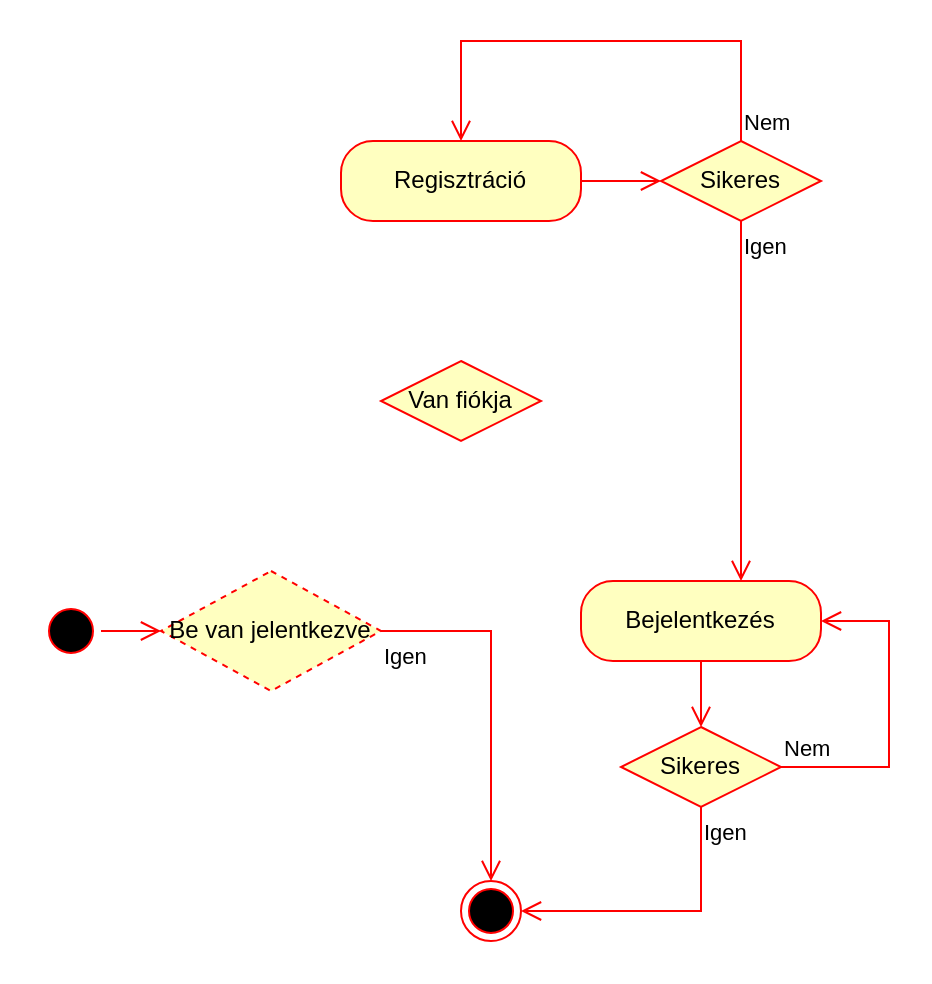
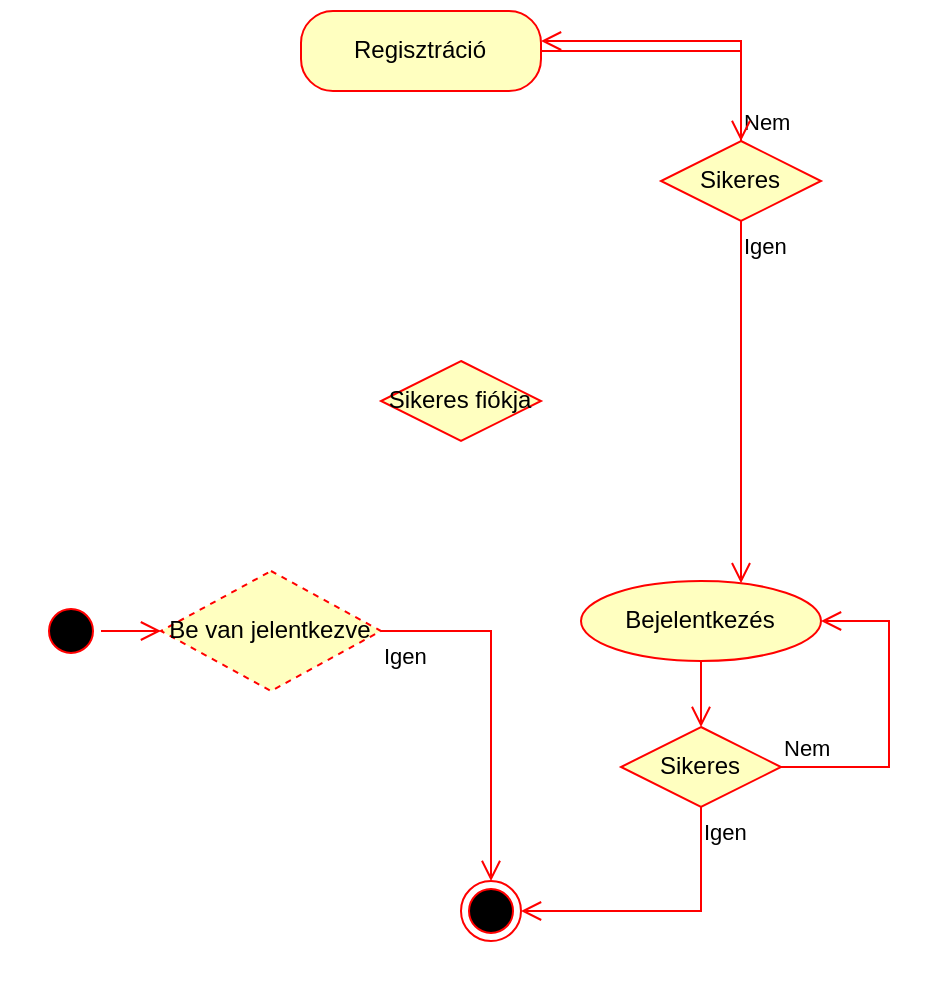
node "Regisztráció": moved (461, 181) -> (421, 51)
node "Van fiókja": label "Van fiókja" -> "Sikeres fiókja"
node "Bejelentkezés": shape rounded rectangle -> ellipse
